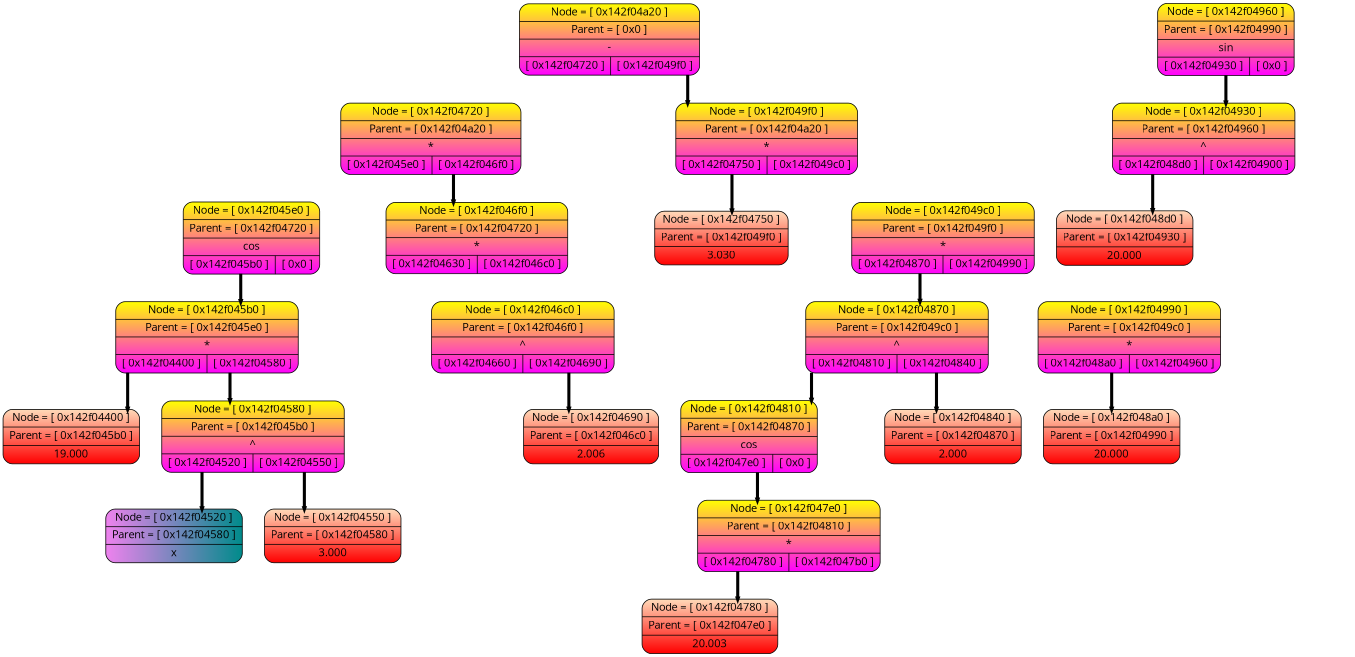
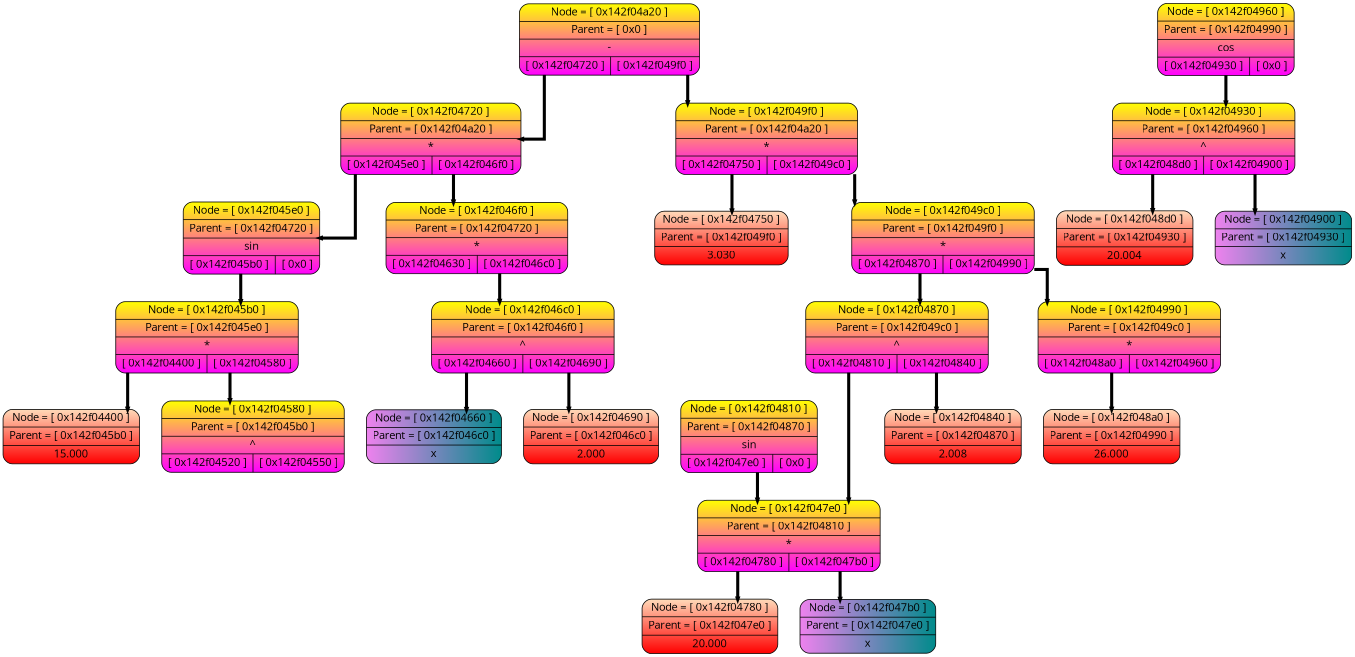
node "Node = [ 0x142f04960 ]": text "sin" -> "cos"
edge "Node = [ 0x142f04a20 ]" -> "Node = [ 0x142f04720 ]": added
edge "Node = [ 0x142f049f0 ]" -> "Node = [ 0x142f049c0 ]": added
edge "Node = [ 0x142f04720 ]" -> "Node = [ 0x142f045e0 ]": added
node "Node = [ 0x142f04900 ]": added
node "Node = [ 0x142f045e0 ]": text "cos" -> "sin"
node "Node = [ 0x142f048d0 ]": text "20.000" -> "20.004"
edge "Node = [ 0x142f049c0 ]" -> "Node = [ 0x142f04990 ]": added
edge "Node = [ 0x142f046f0 ]" -> "Node = [ 0x142f046c0 ]": added
edge "Node = [ 0x142f04870 ]" -> "Node = [ 0x142f04810 ]": now "Node = [ 0x142f04870 ]" -> "Node = [ 0x142f047e0 ]"
node "Node = [ 0x142f04660 ]": added
node "Node = [ 0x142f04810 ]": text "cos" -> "sin"
node "Node = [ 0x142f04400 ]": text "19.000" -> "15.000"
node "Node = [ 0x142f04690 ]": text "2.006" -> "2.000"
node "Node = [ 0x142f04840 ]": text "2.000" -> "2.008"
node "Node = [ 0x142f048a0 ]": text "20.000" -> "26.000"
node "Node = [ 0x142f04520 ]": removed
node "Node = [ 0x142f04550 ]": removed
node "Node = [ 0x142f047b0 ]": added
node "Node = [ 0x142f04780 ]": text "20.003" -> "20.000"
